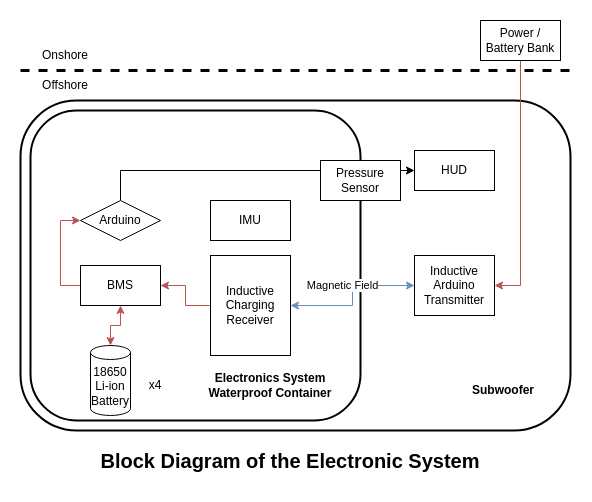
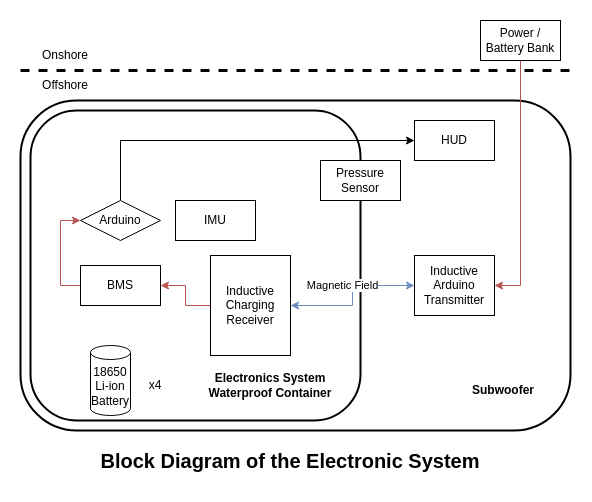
node "HUD": moved (455, 171) -> (455, 141)
node "IMU": moved (251, 221) -> (216, 221)
edge "BMS" -- "18650 Li-ion Battery": removed
